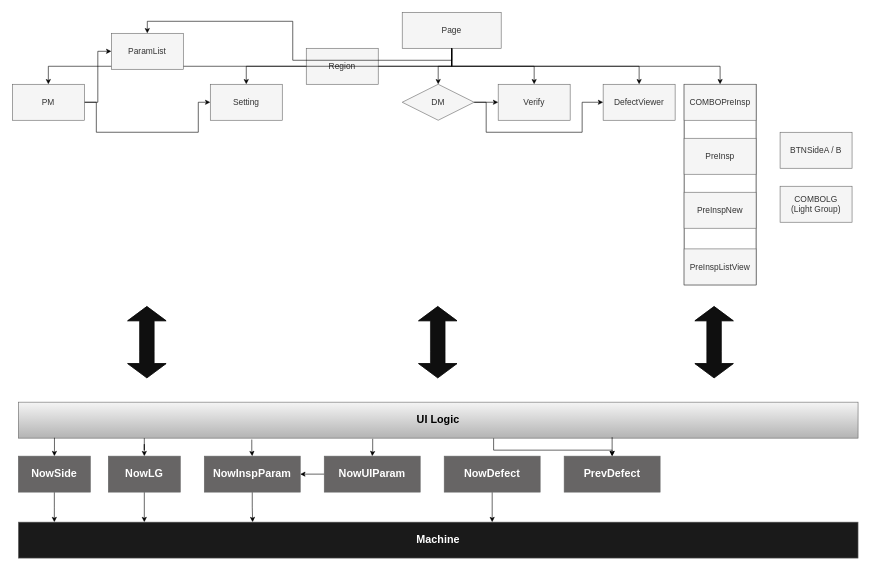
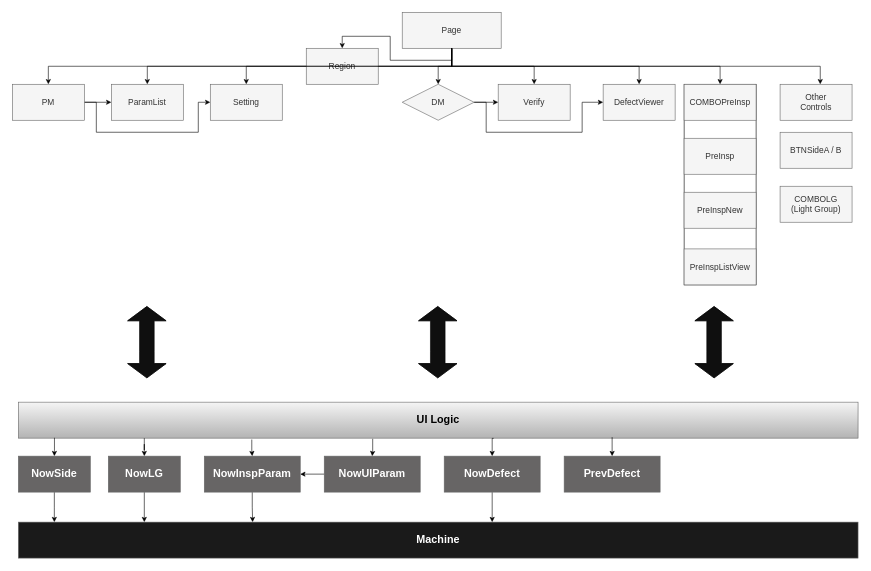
edge "Page" -> "Region": added
node "ParamList": moved (147, 51) -> (147, 102)
edge "Page" -> "Other Controls": added
node "Other Controls": added
edge "UI Logic" -> "PrevDefect": now "UI Logic" -> "NowDefect"
